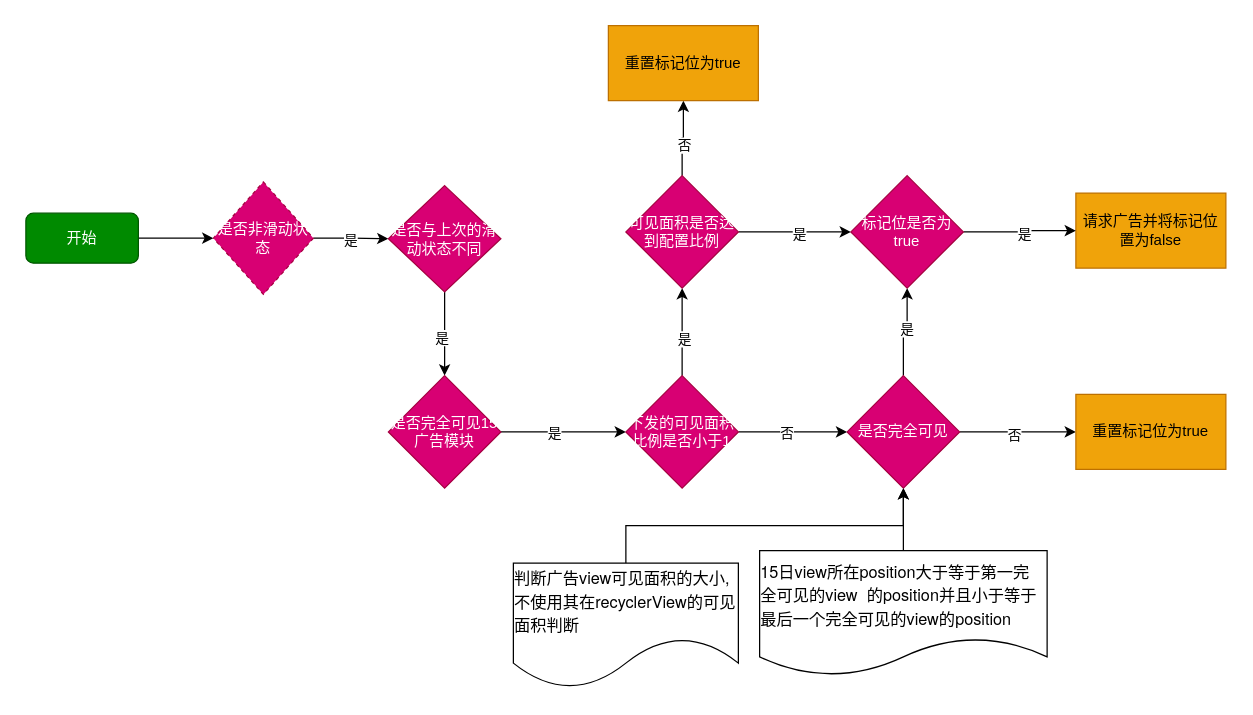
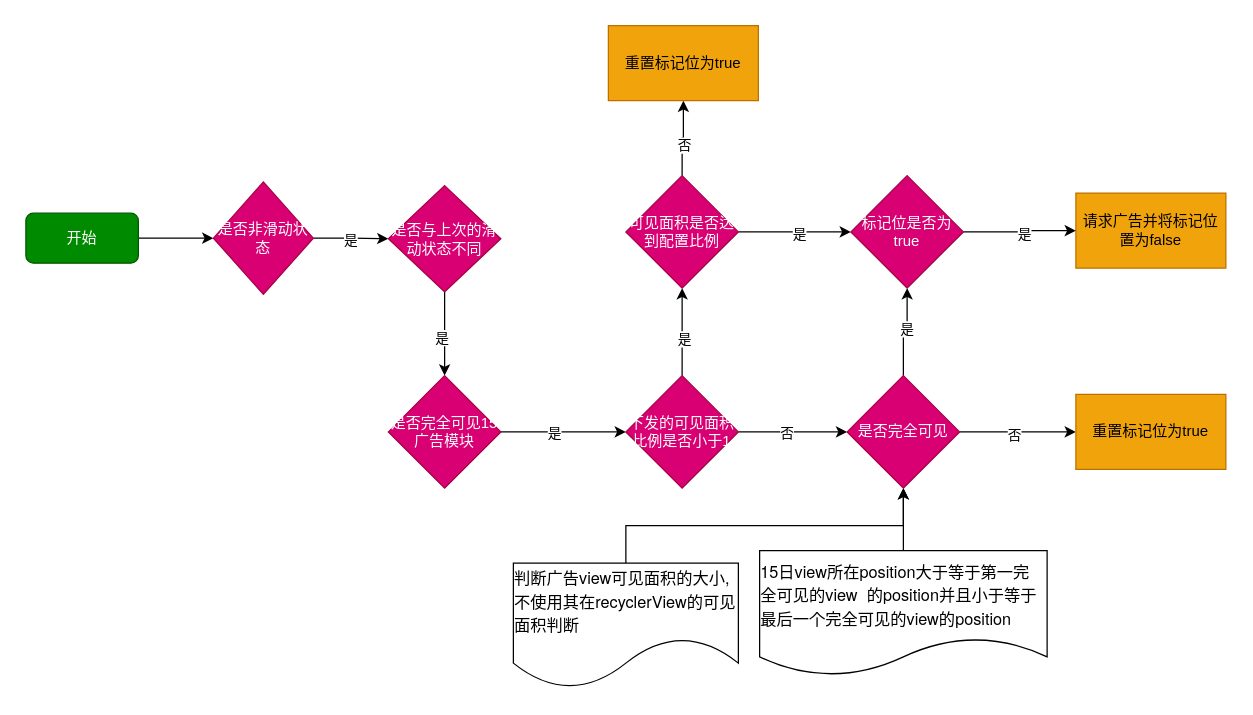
node "是否非滑动状态": style dashed -> solid
